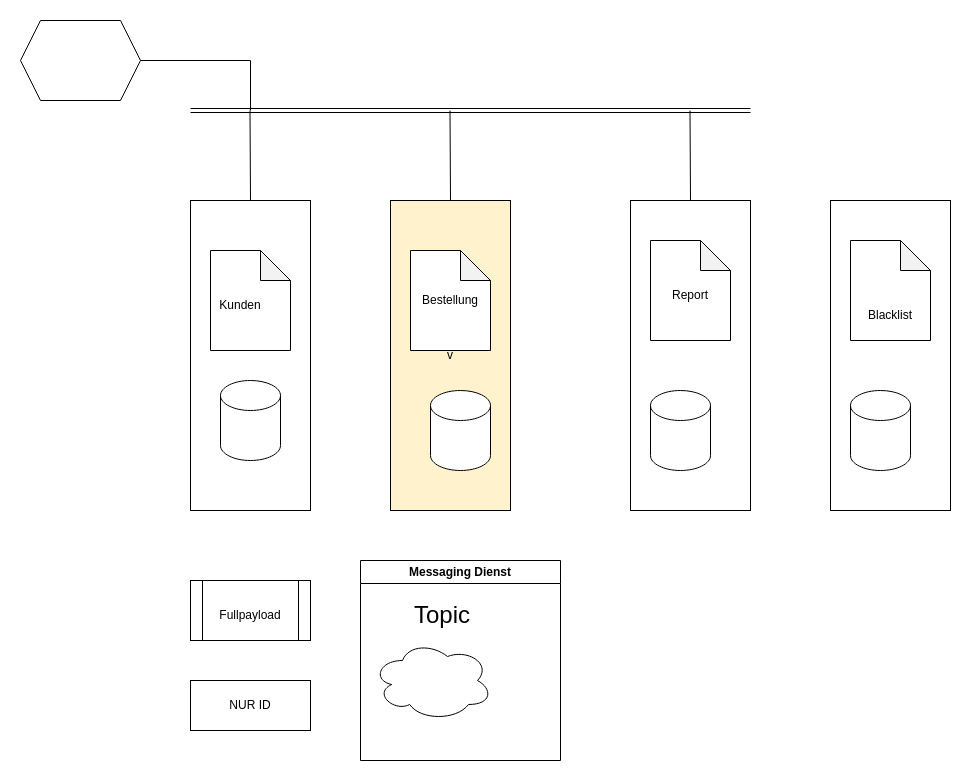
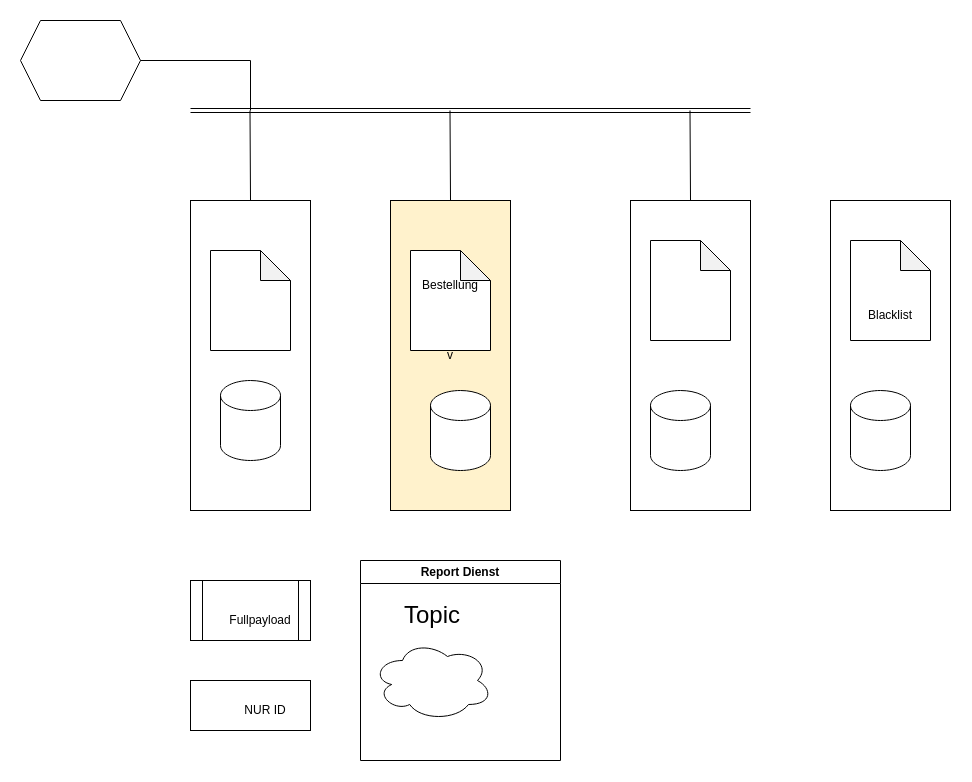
node "Report": removed
node "Bestellung": moved (451, 301) -> (451, 286)
node "Kunden": removed
node "Messaging Dienst": label "Messaging Dienst" -> "Report Dienst"
node "Fullpayload": moved (251, 616) -> (261, 621)
node "Topic": moved (443, 616) -> (433, 616)
node "NUR ID": moved (251, 706) -> (266, 711)
